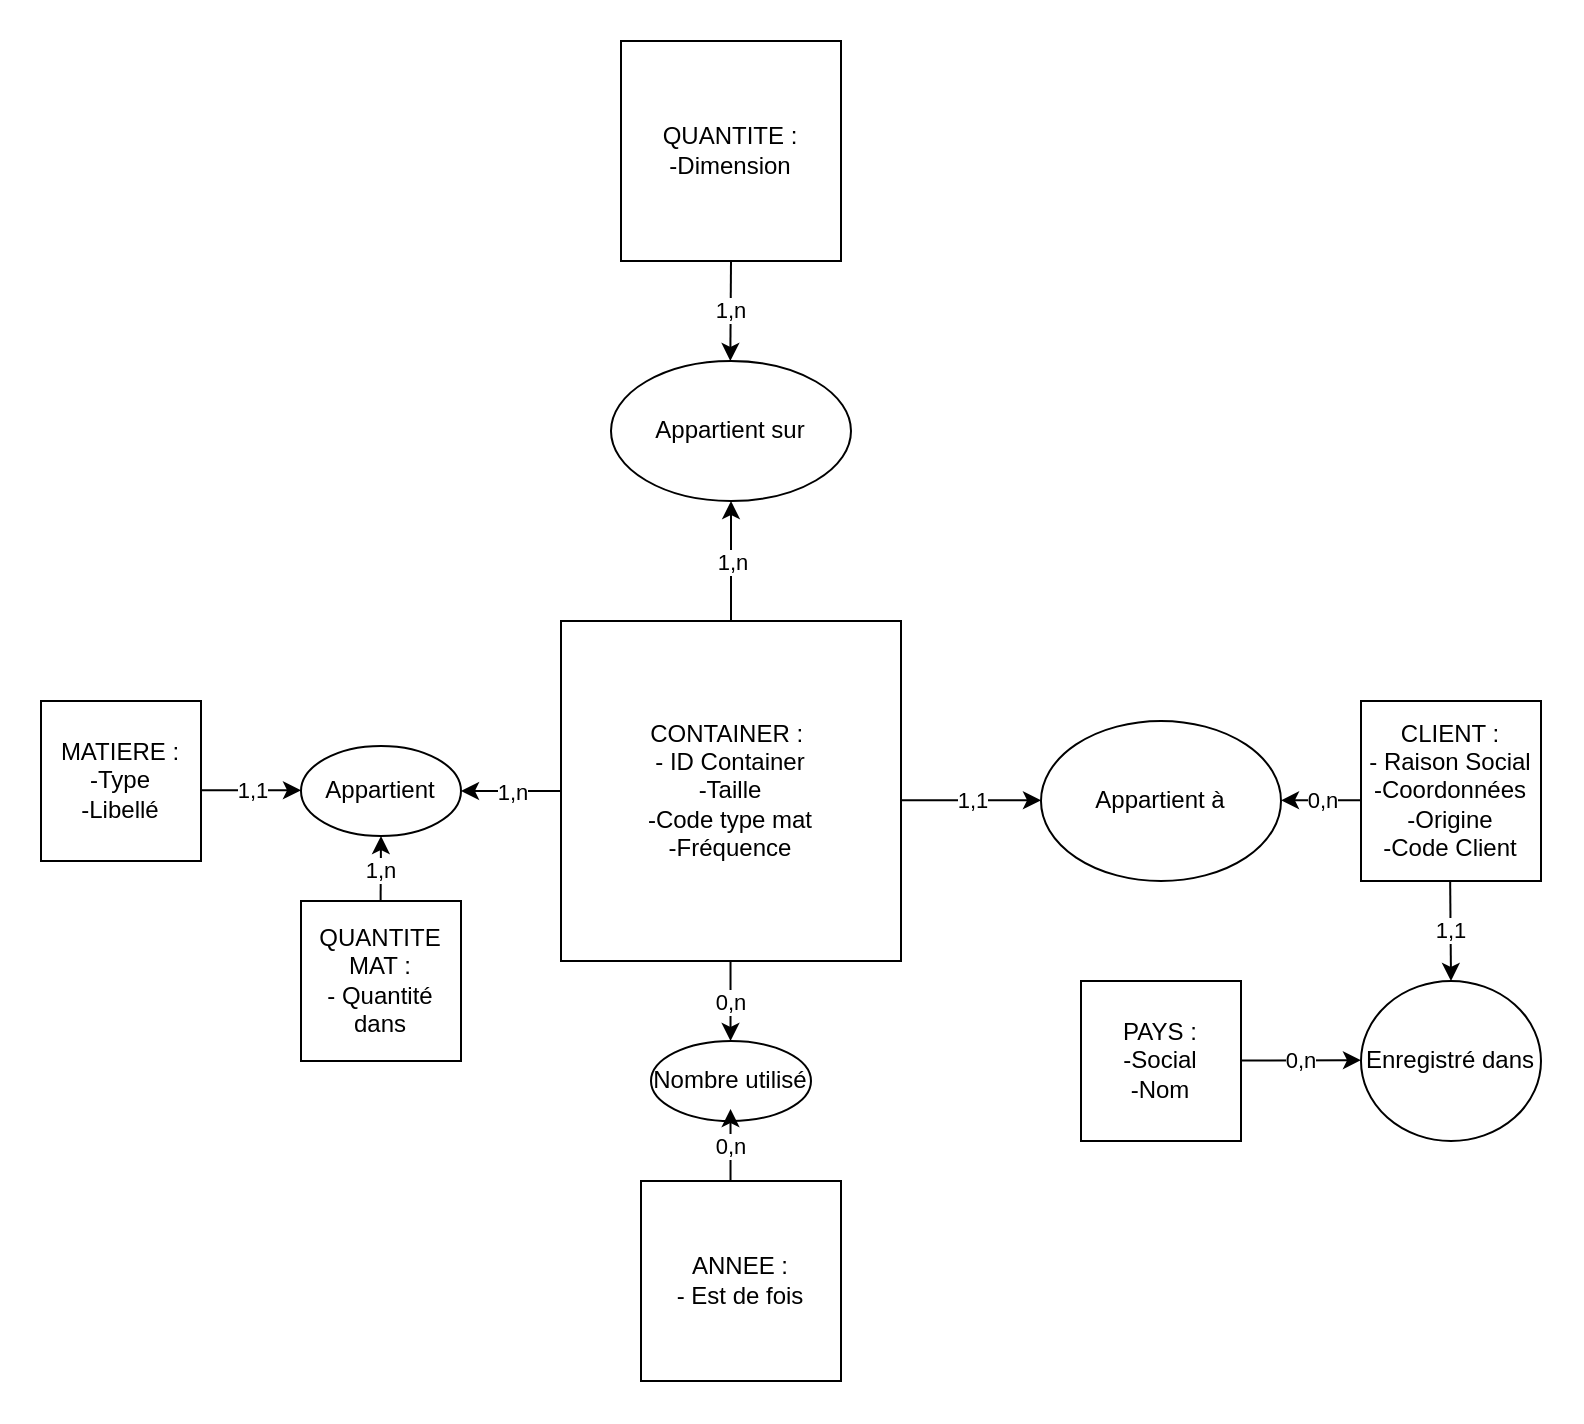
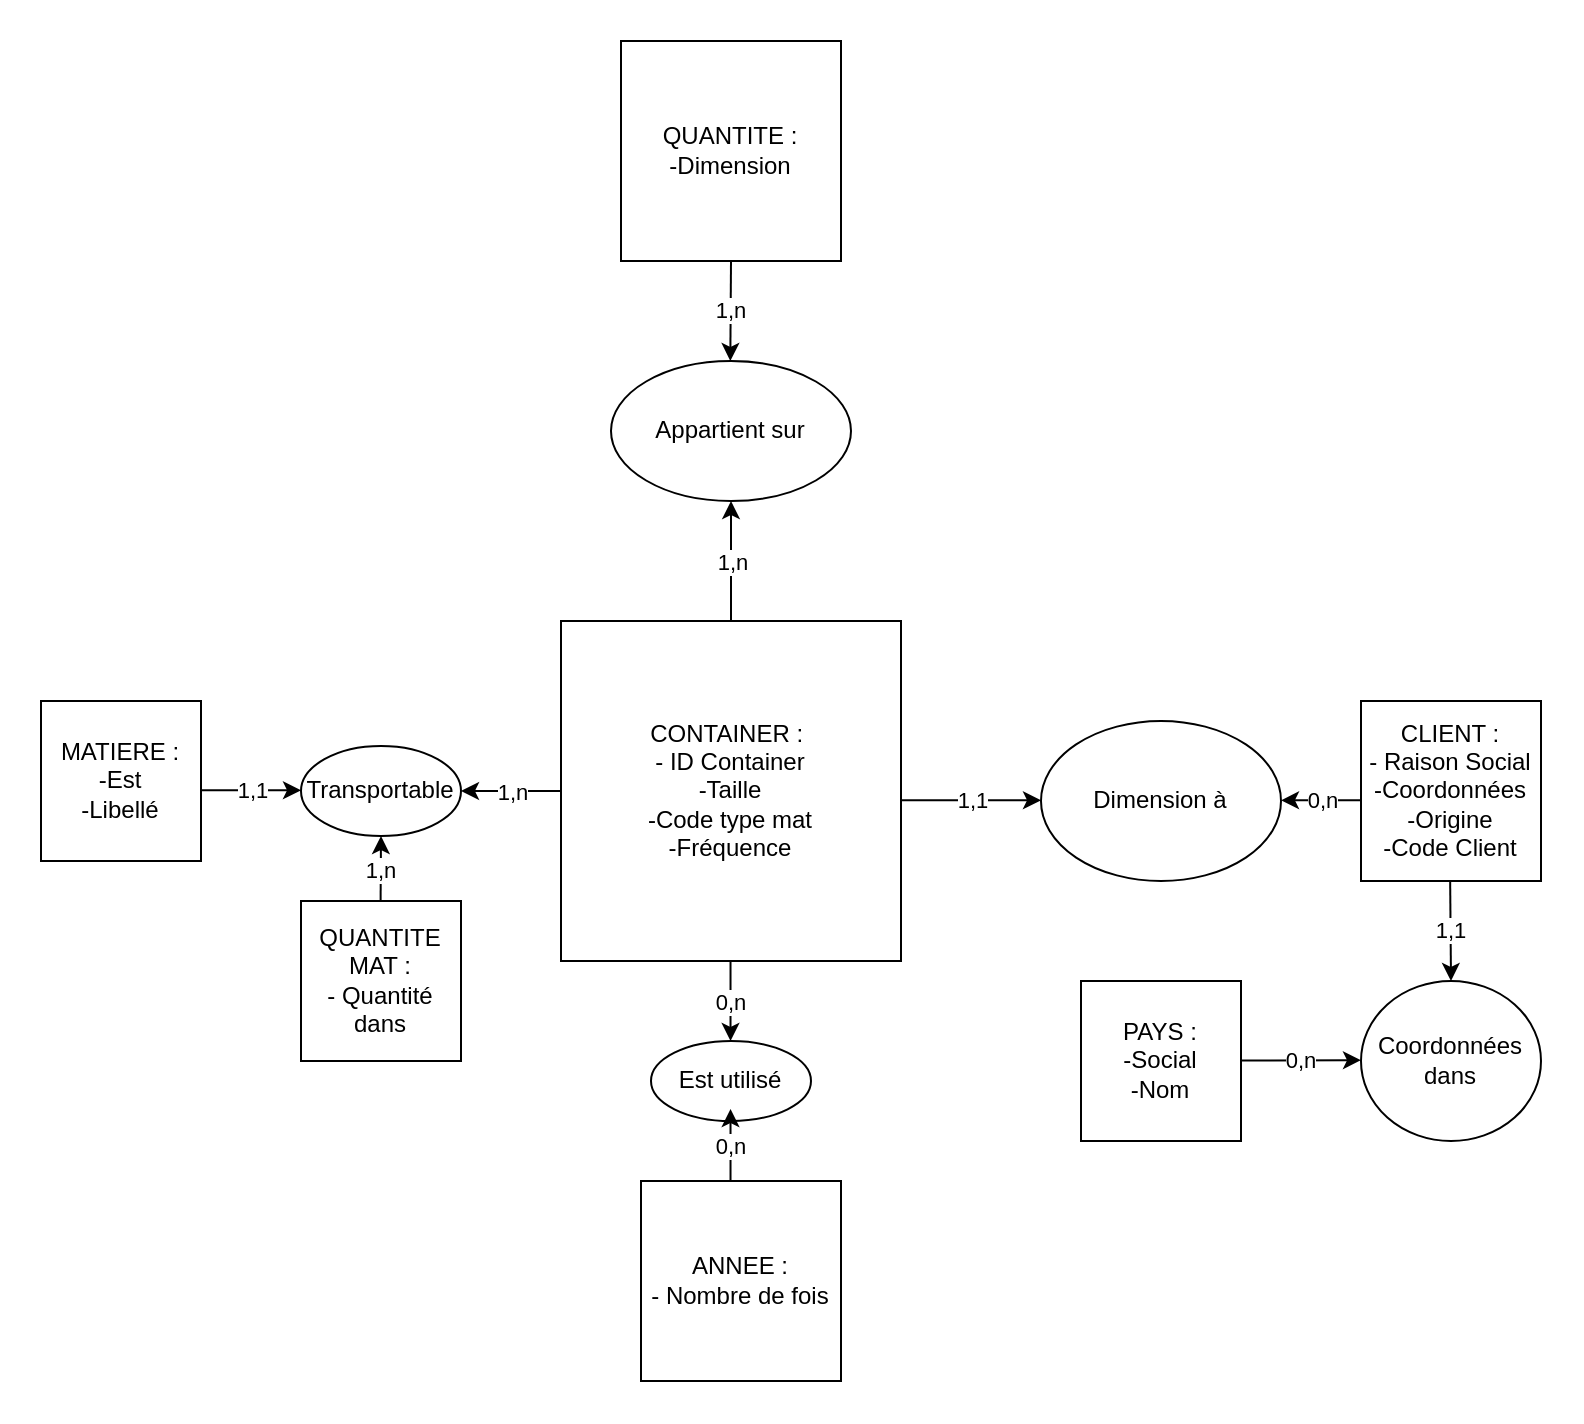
node "MATIERE : -Type -Libellé": label "MATIERE : -Type -Libellé" -> "MATIERE : -Est -Libellé"
node "Appartient": label "Appartient" -> "Transportable"
node "Appartient à": label "Appartient à" -> "Dimension à"
node "Enregistré dans": label "Enregistré dans" -> "Coordonnées dans"
node "Nombre utilisé": label "Nombre utilisé" -> "Est utilisé"
node "ANNEE : - Est de fois": label "ANNEE : - Est de fois" -> "ANNEE : - Nombre de fois"
